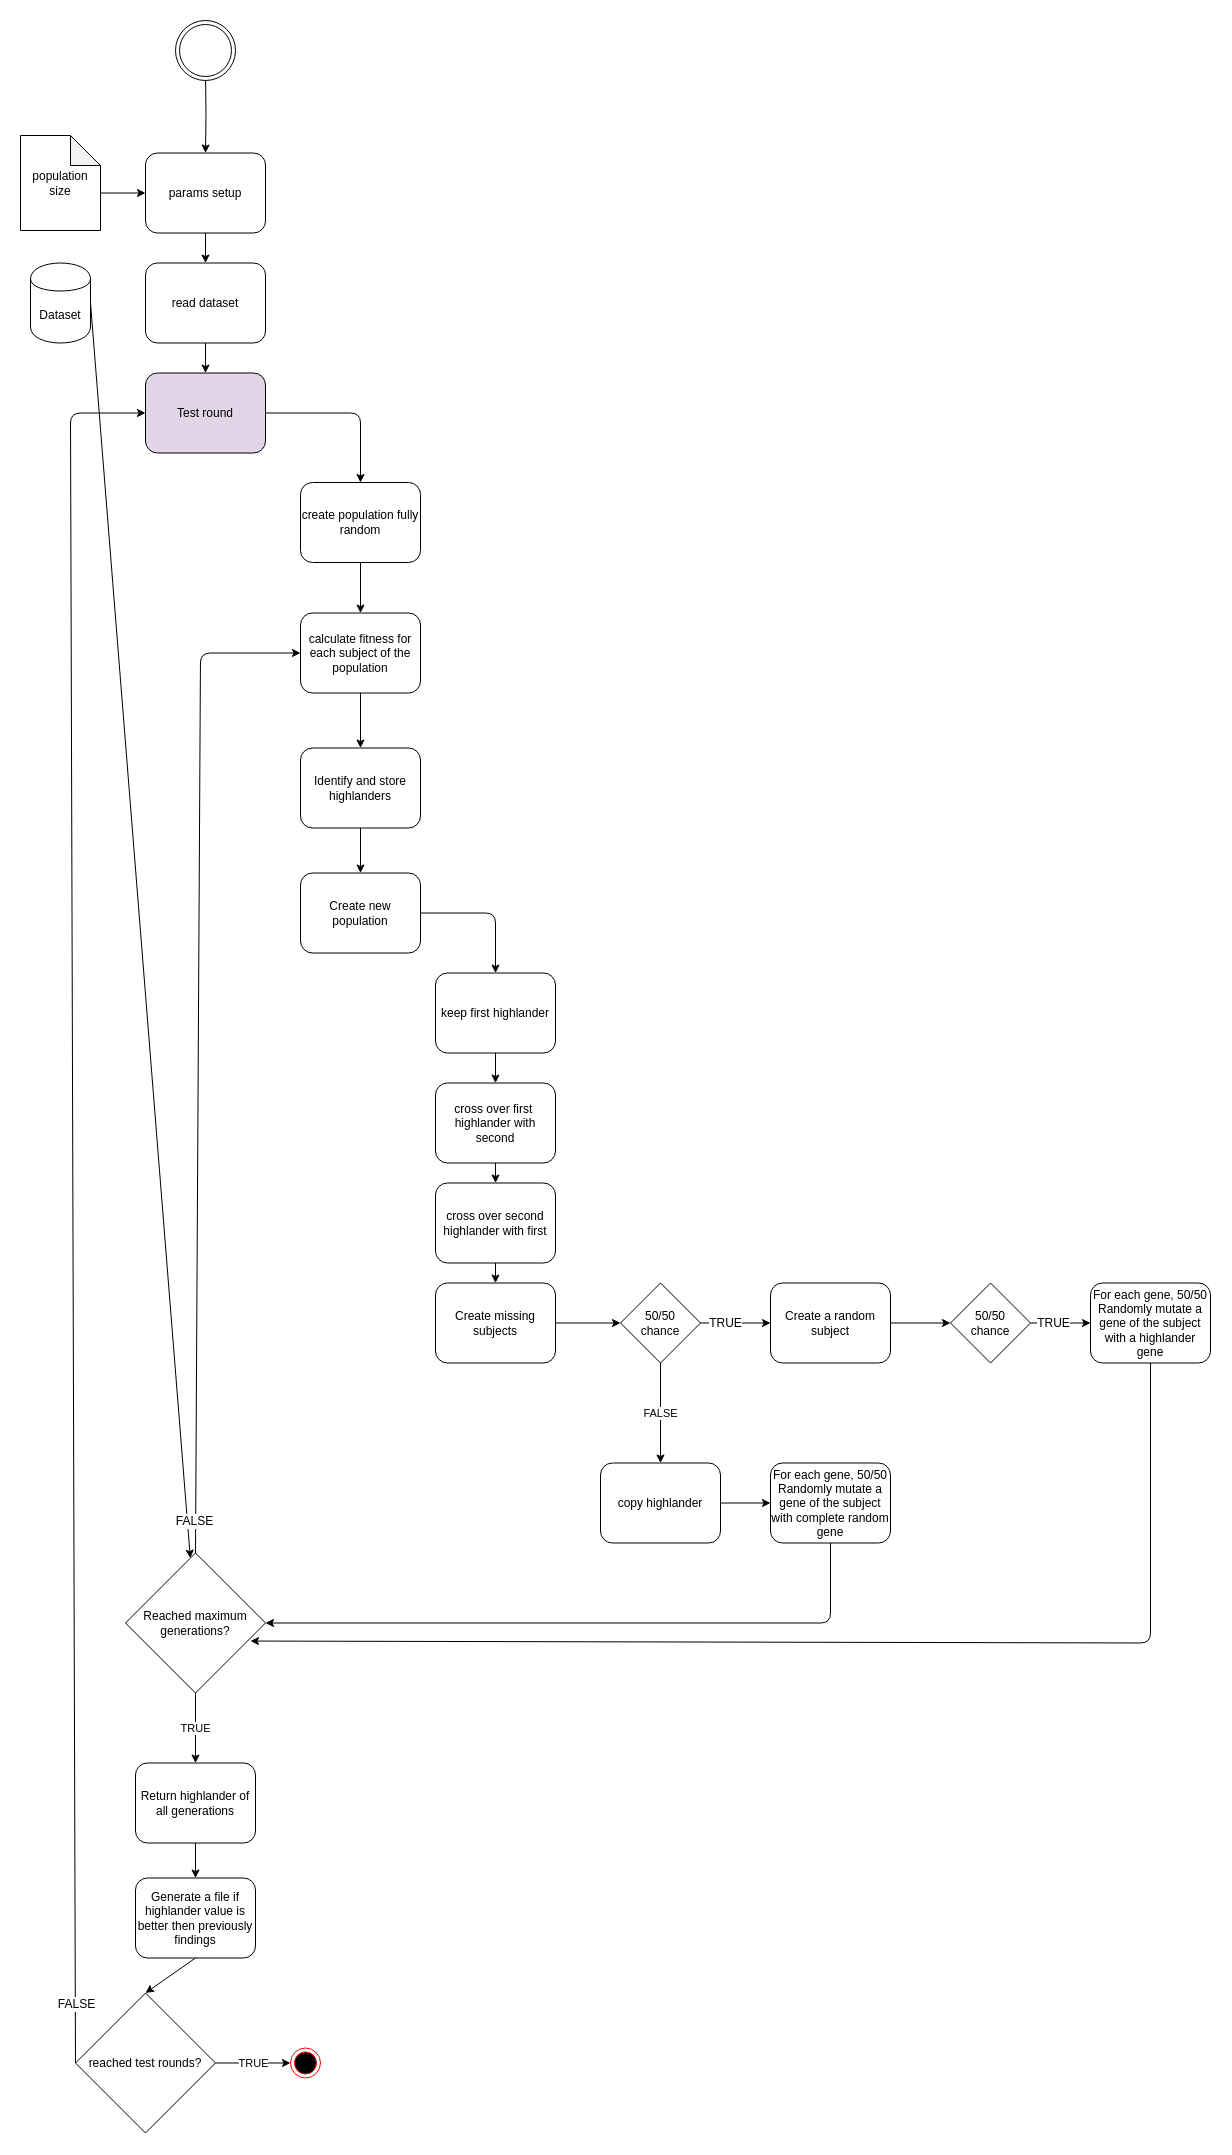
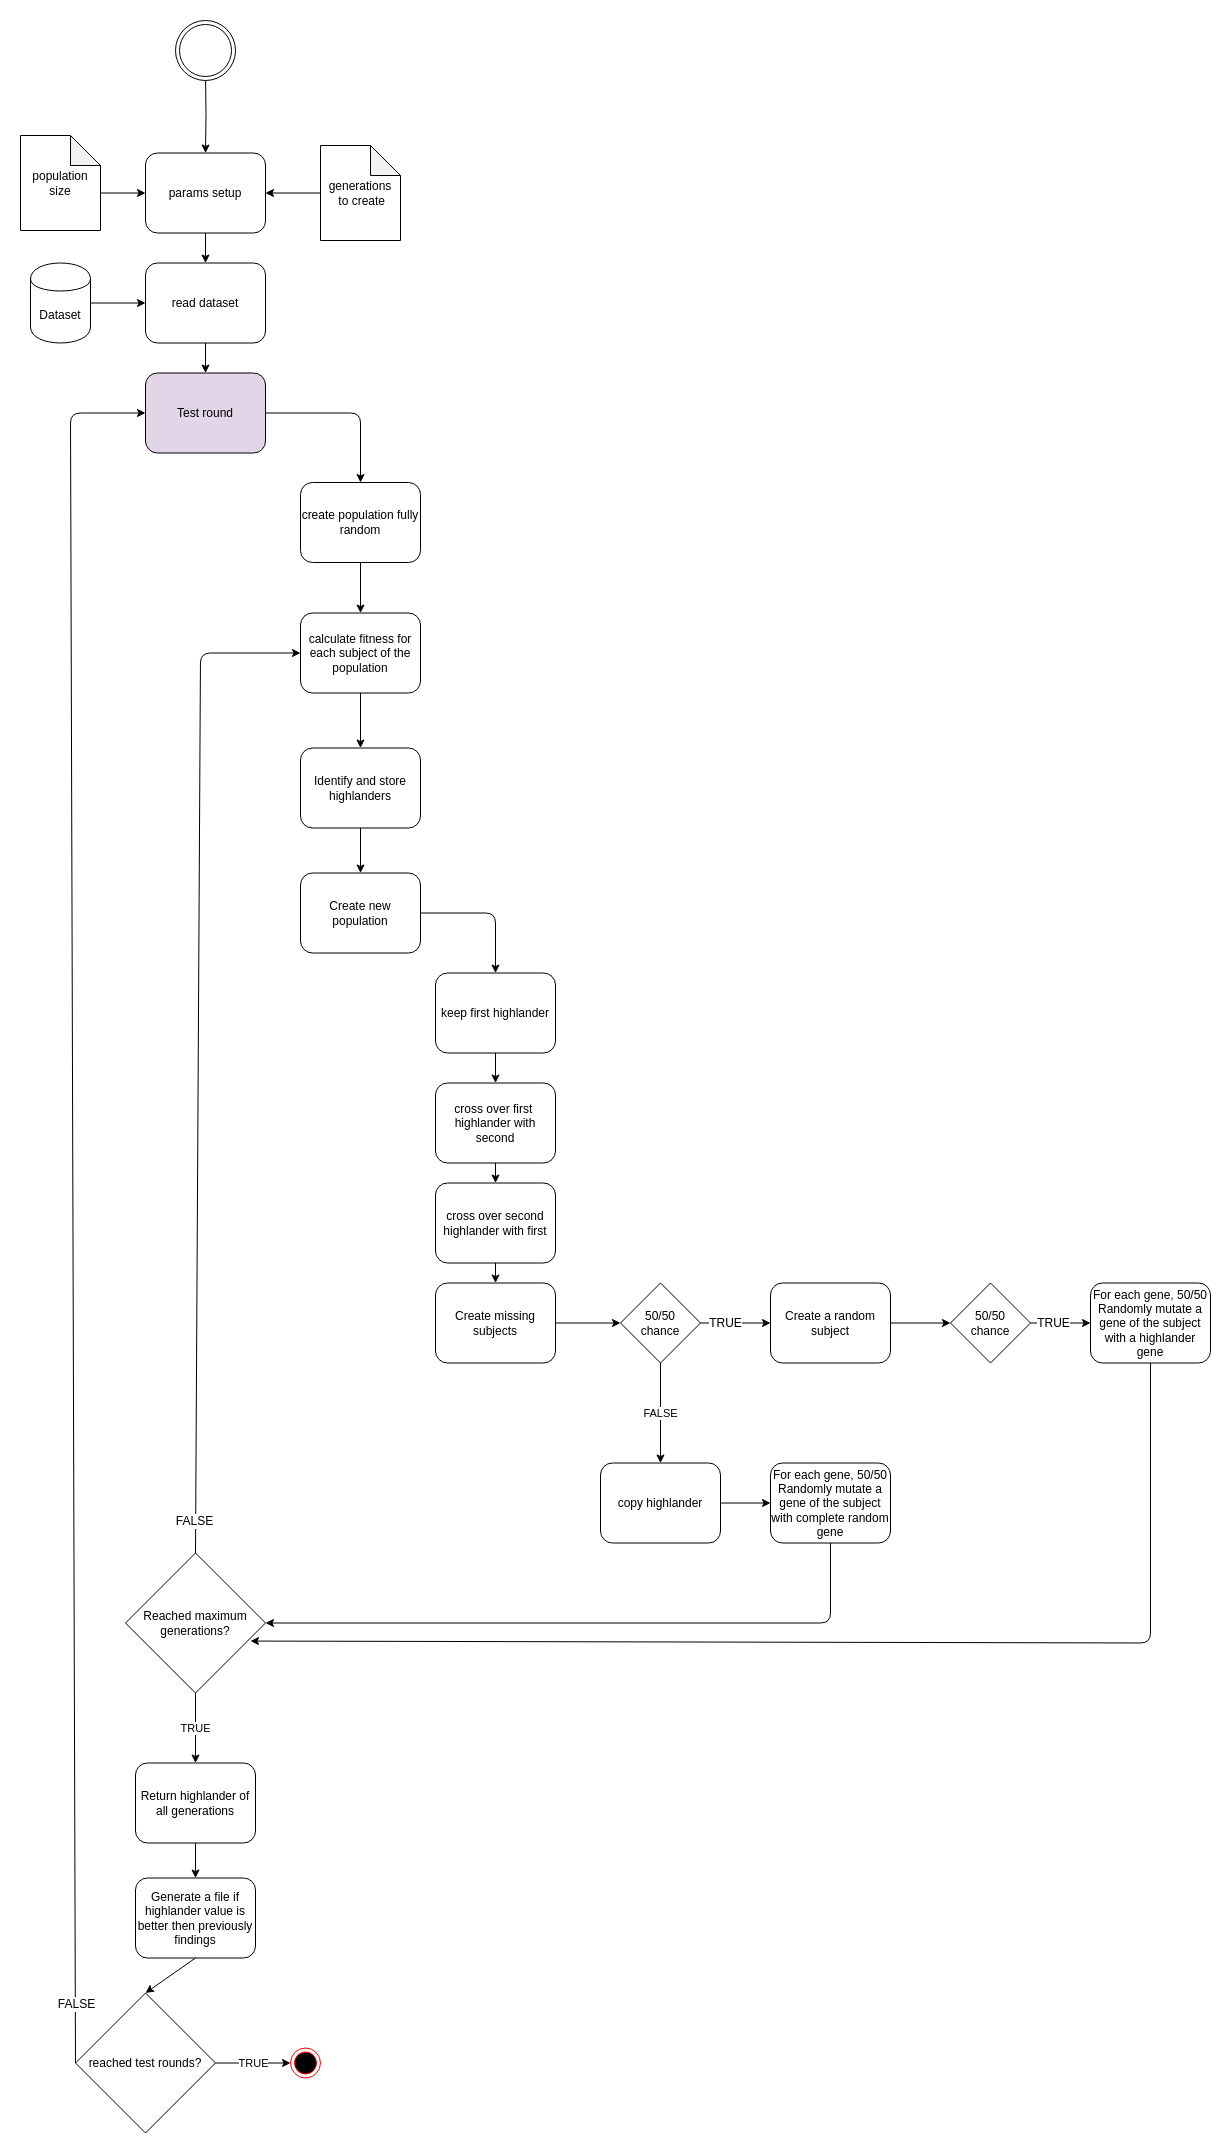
edge "generations to create" -> "params setup": added
node "generations to create": added
edge "Dataset" -> "Reached maximum generations?": now "Dataset" -> "read dataset"
